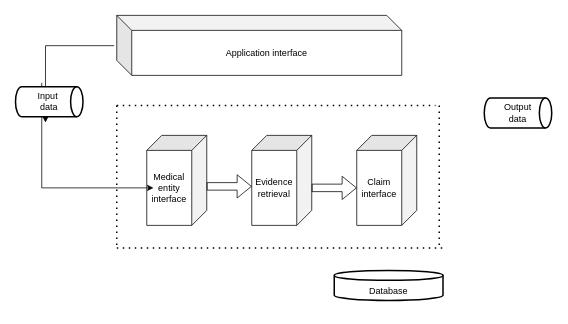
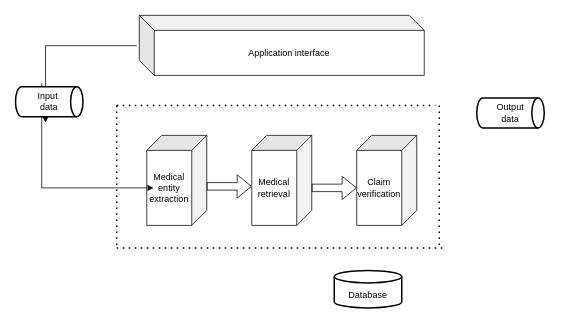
node "Application interface": moved (259, 45) -> (282, 45)
node "Output data": moved (518, 113) -> (510, 113)
node "Medical entity interface": label "Medical entity interface" -> "Medical entity extraction"
node "Evidence retrieval": label "Evidence retrieval" -> "Medical retrieval"
node "Claim interface": label "Claim interface" -> "Claim verification"
node "Database": size 109x30 -> 68x38
